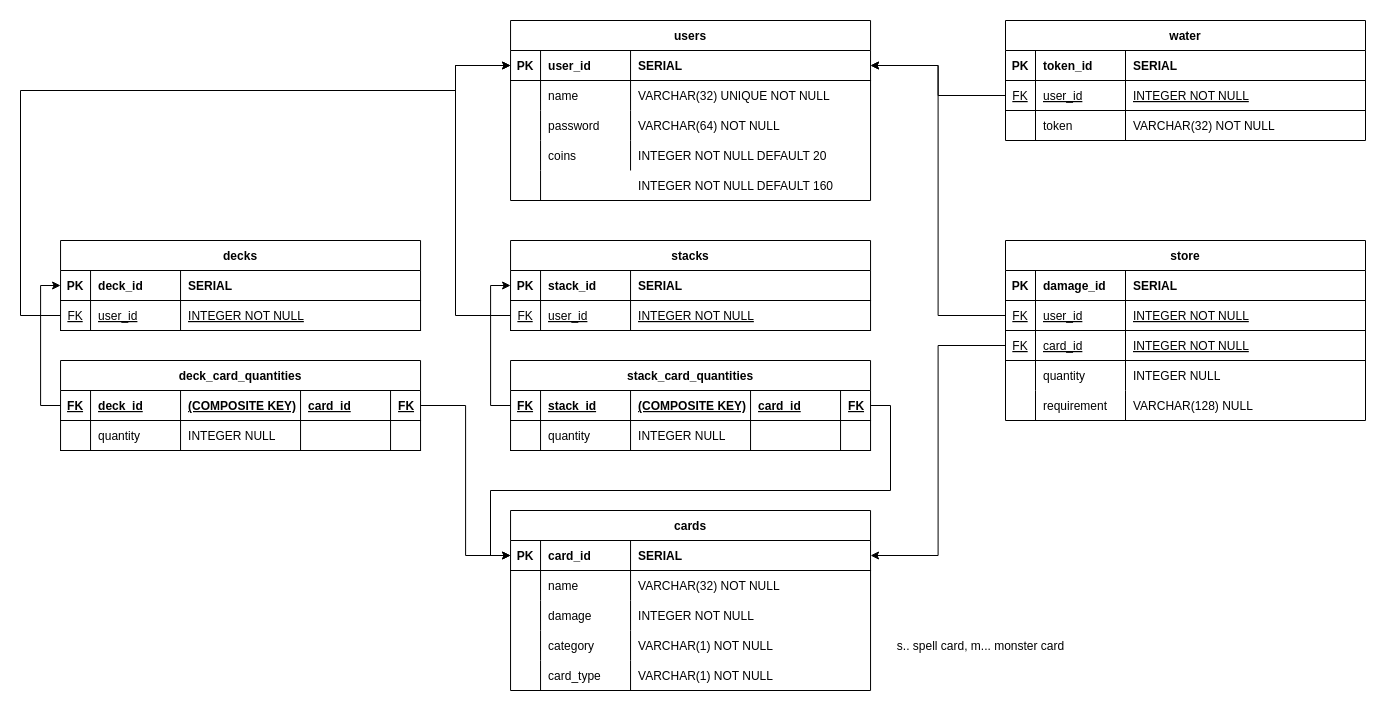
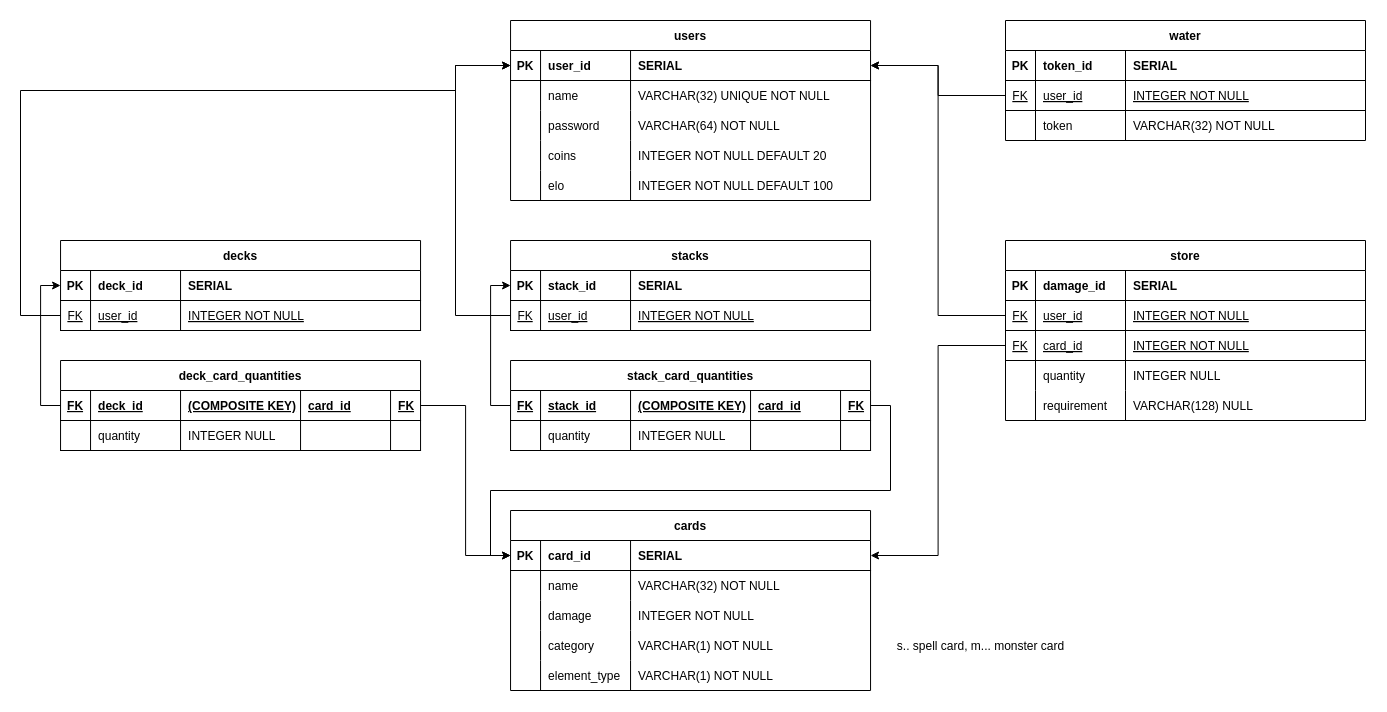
node "elo": added
node "INTEGER NOT NULL DEFAULT 160": label "INTEGER NOT NULL DEFAULT 160" -> "INTEGER NOT NULL DEFAULT 100"
node "card_type": label "card_type" -> "element_type"
